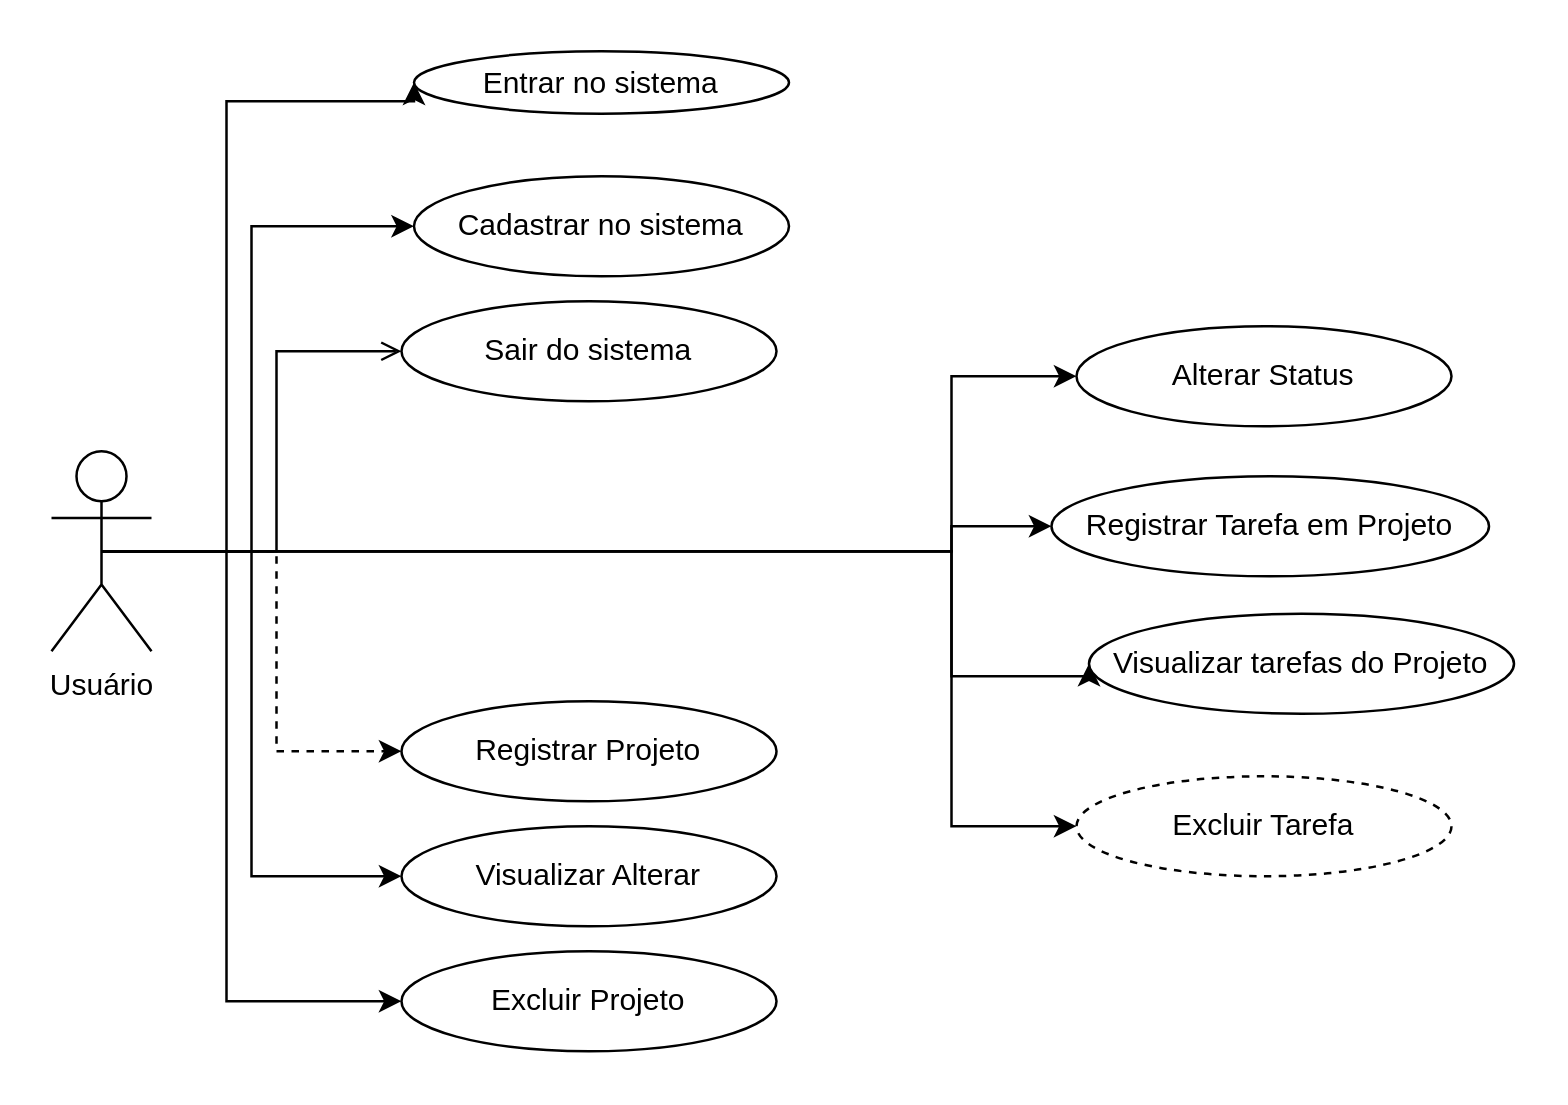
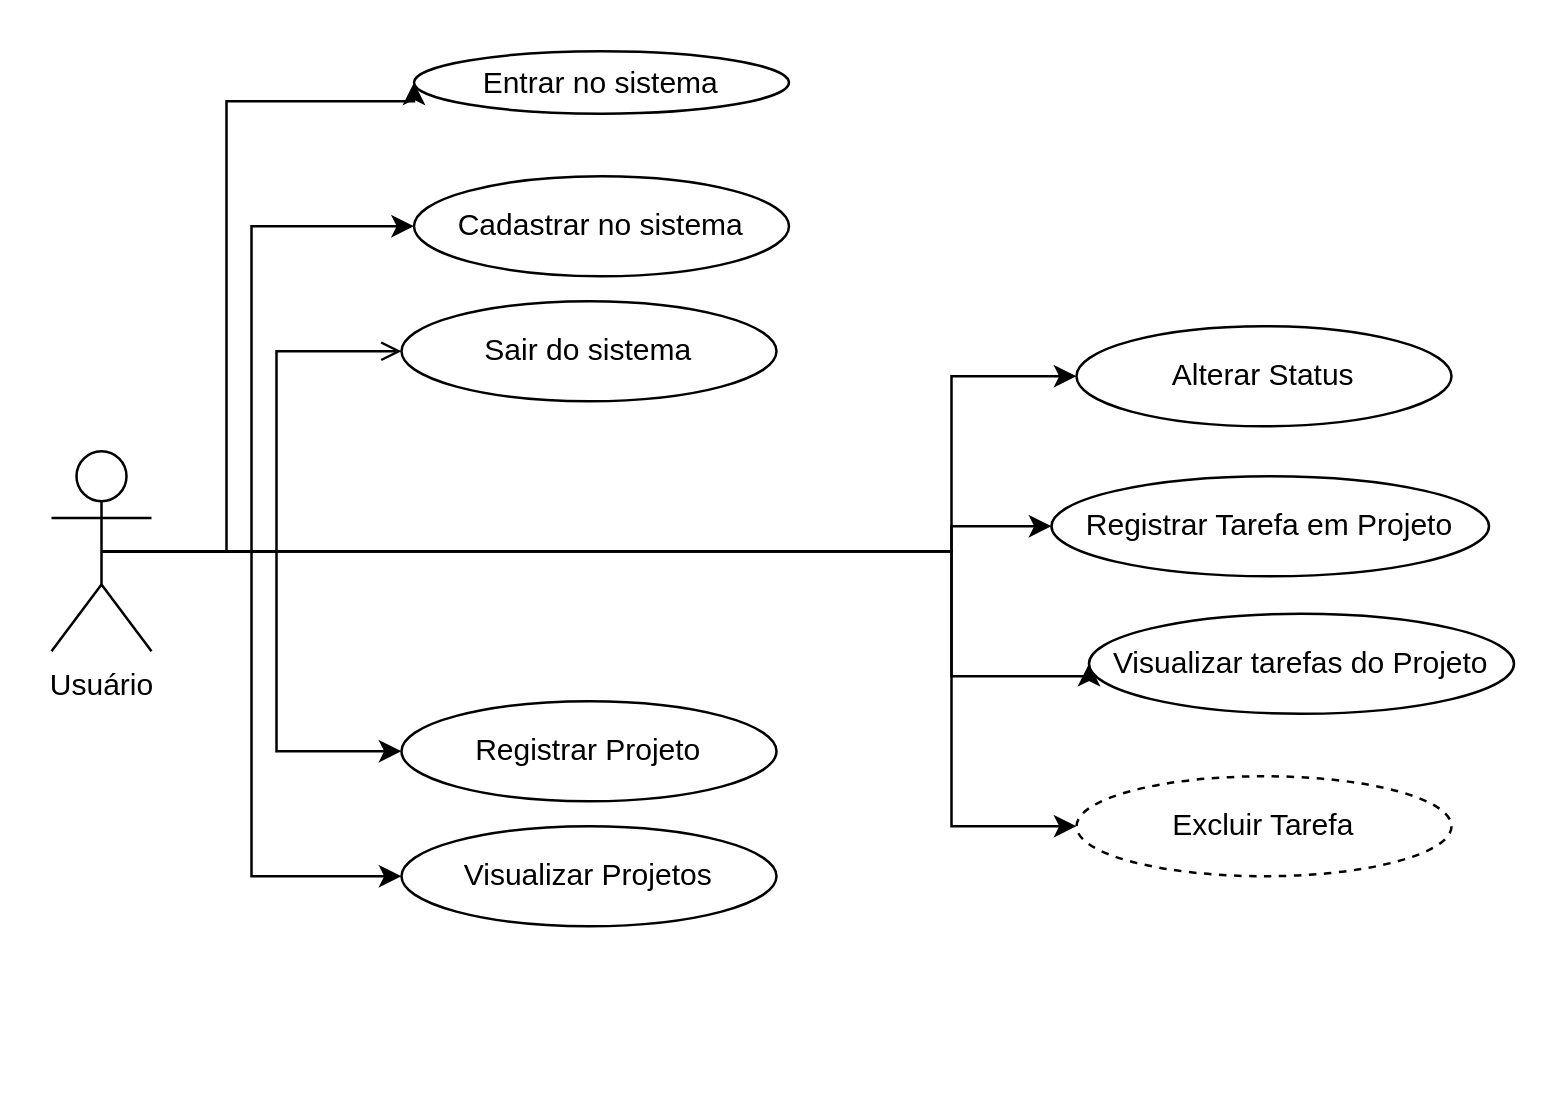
edge "Usuário" -> "Registrar Projeto": style dashed -> solid
edge "Usuário" -> "Excluir Projeto": removed
node "Visualizar Alterar": label "Visualizar Alterar" -> "Visualizar Projetos"
node "Excluir Projeto": removed
